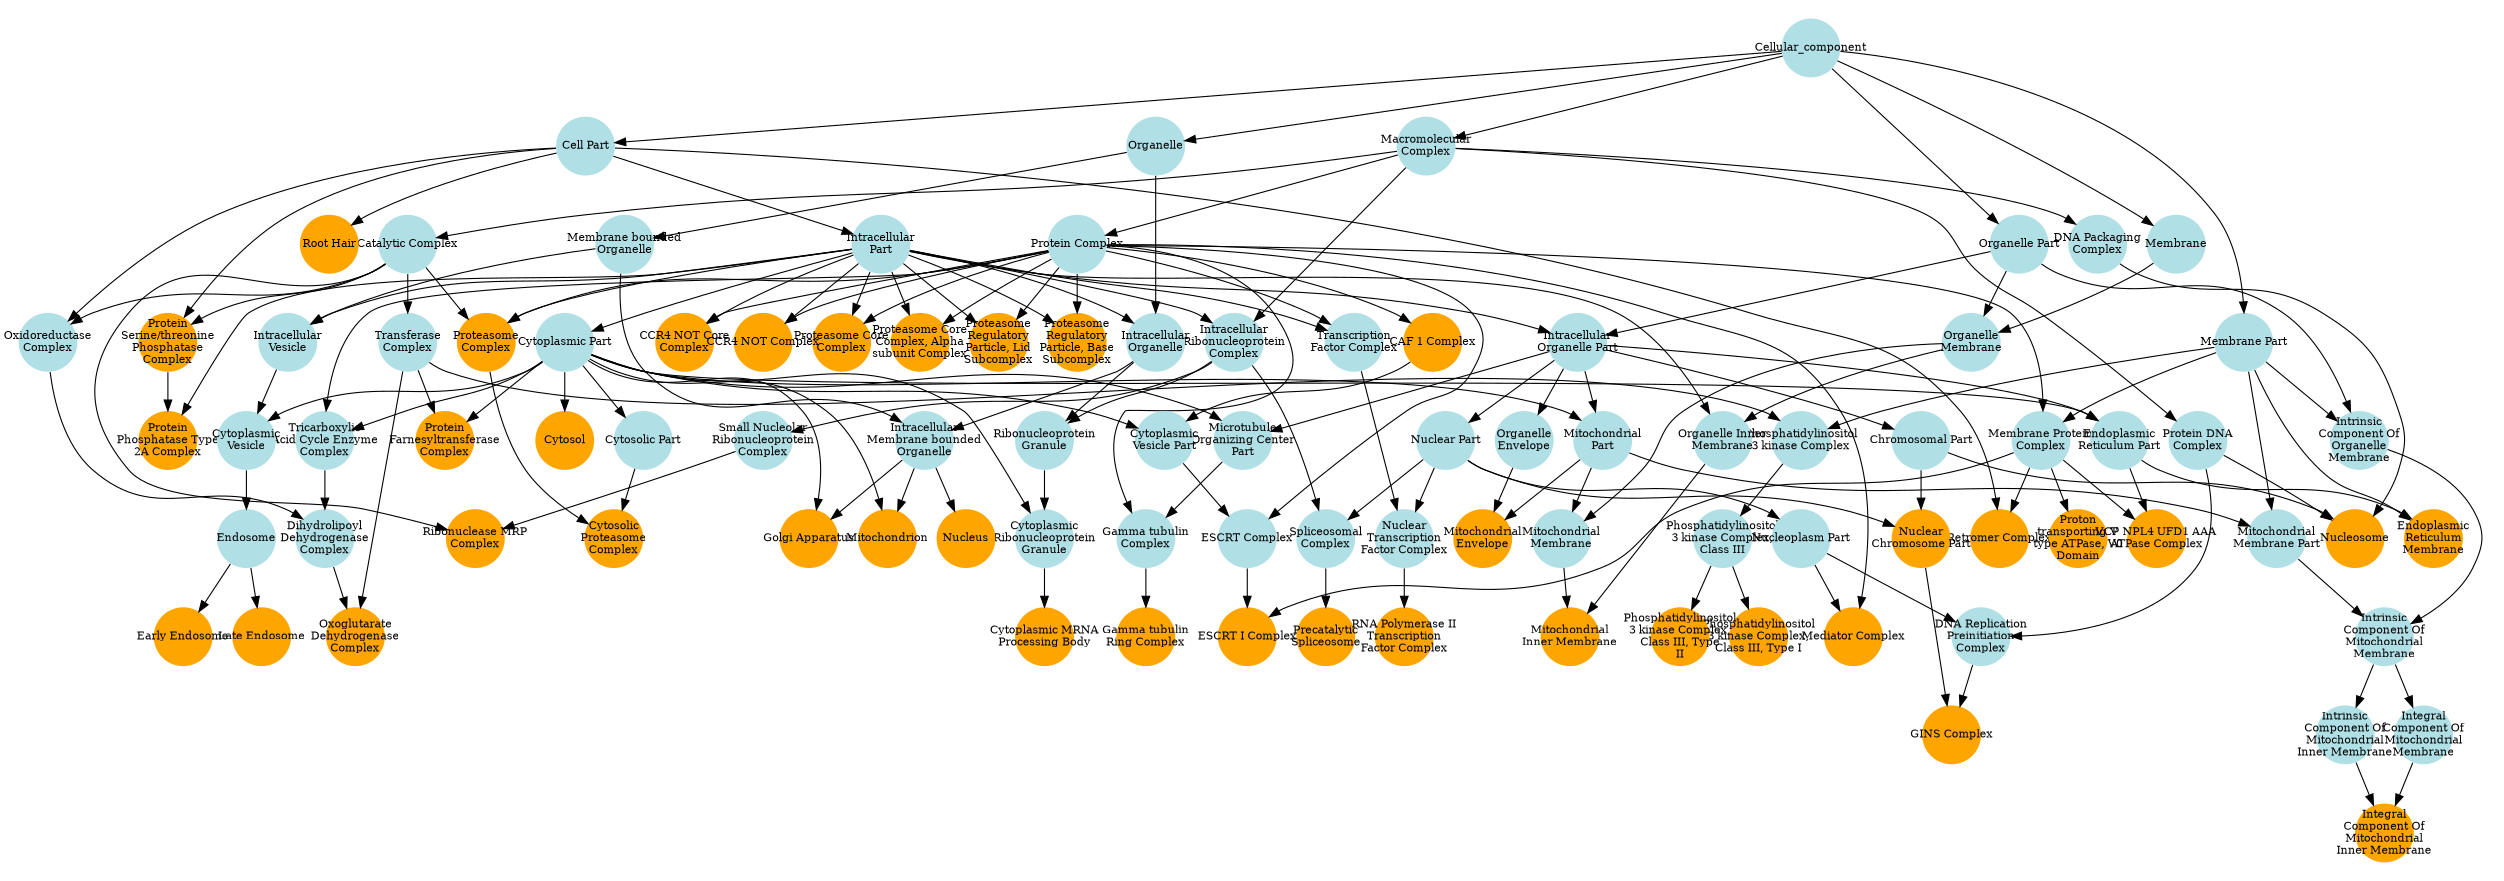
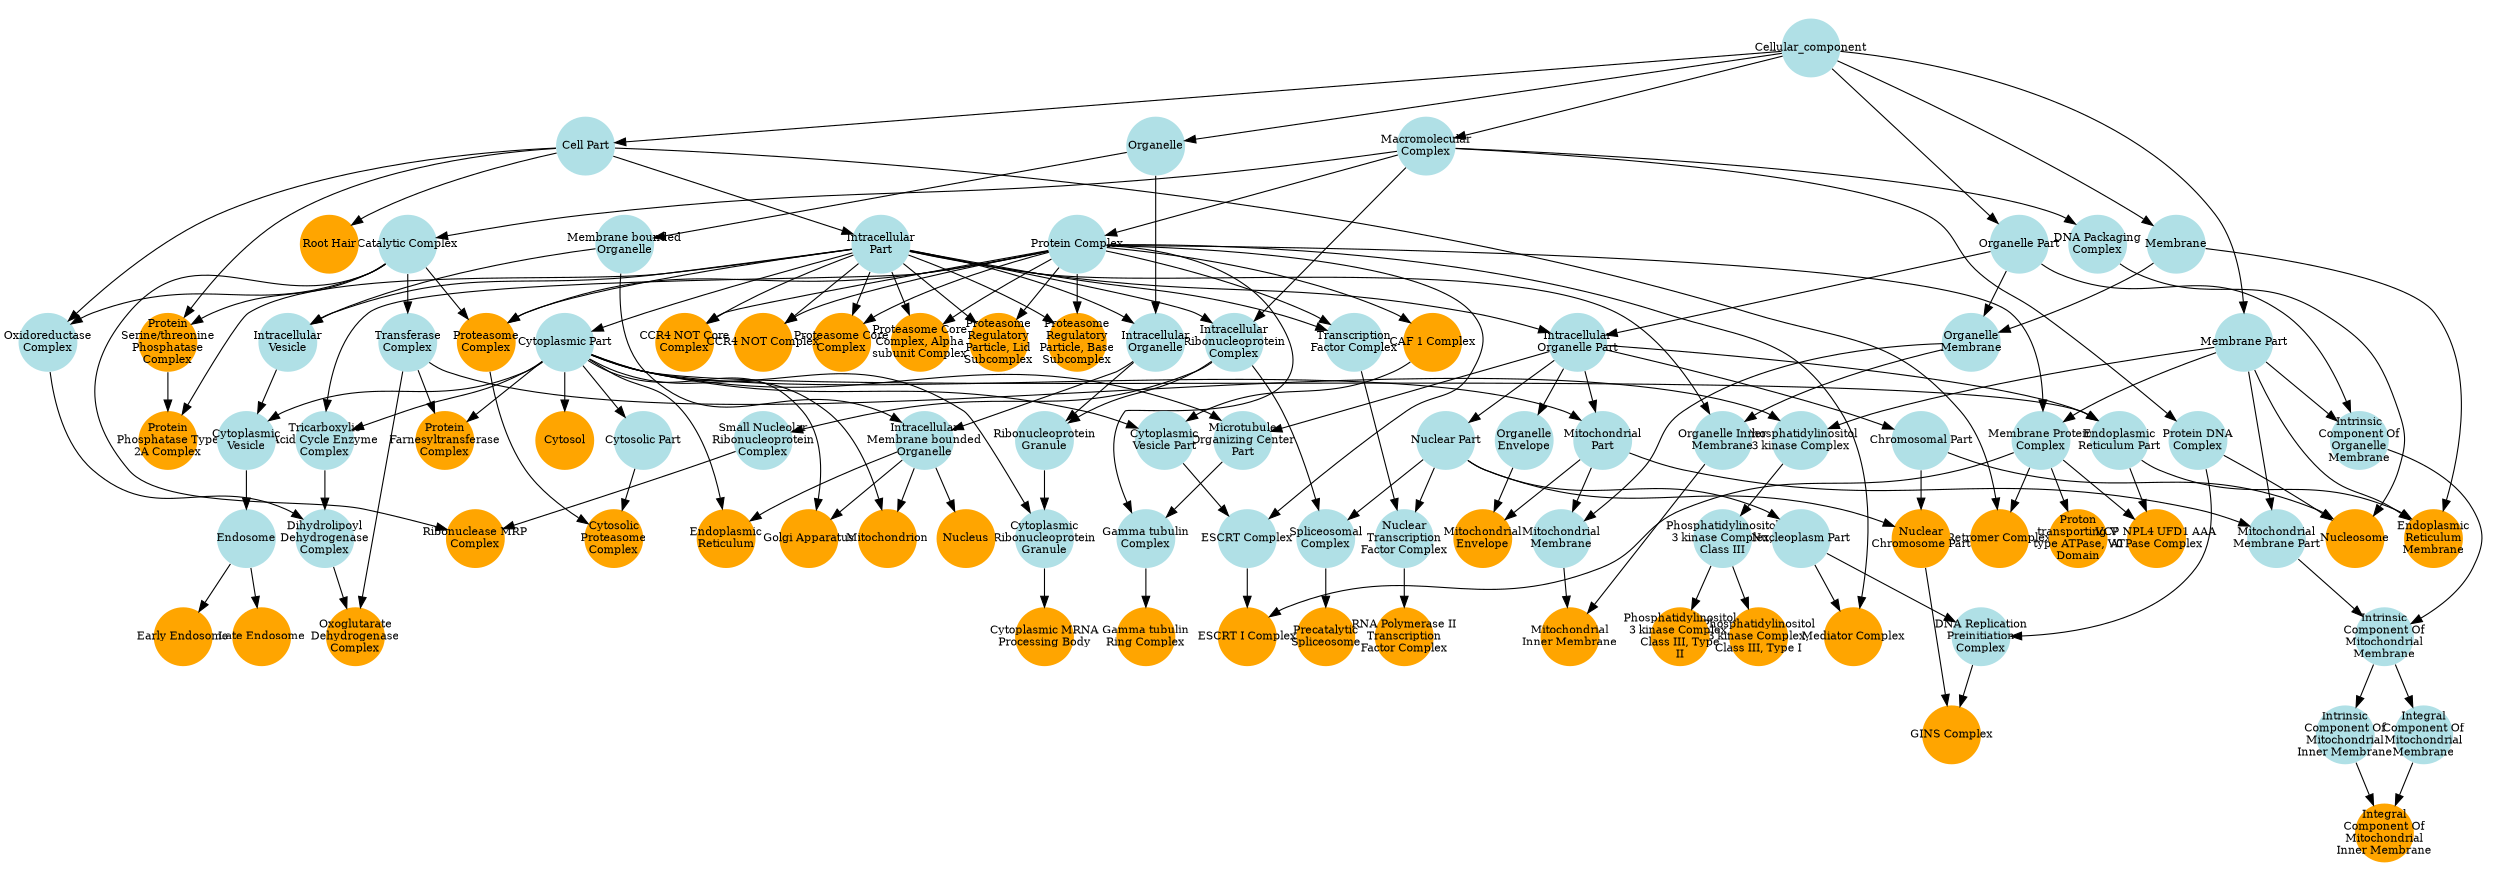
edge "Membrane" -> "Endoplasmic Reticulum Membrane": added
node "Endoplasmic Reticulum": added
